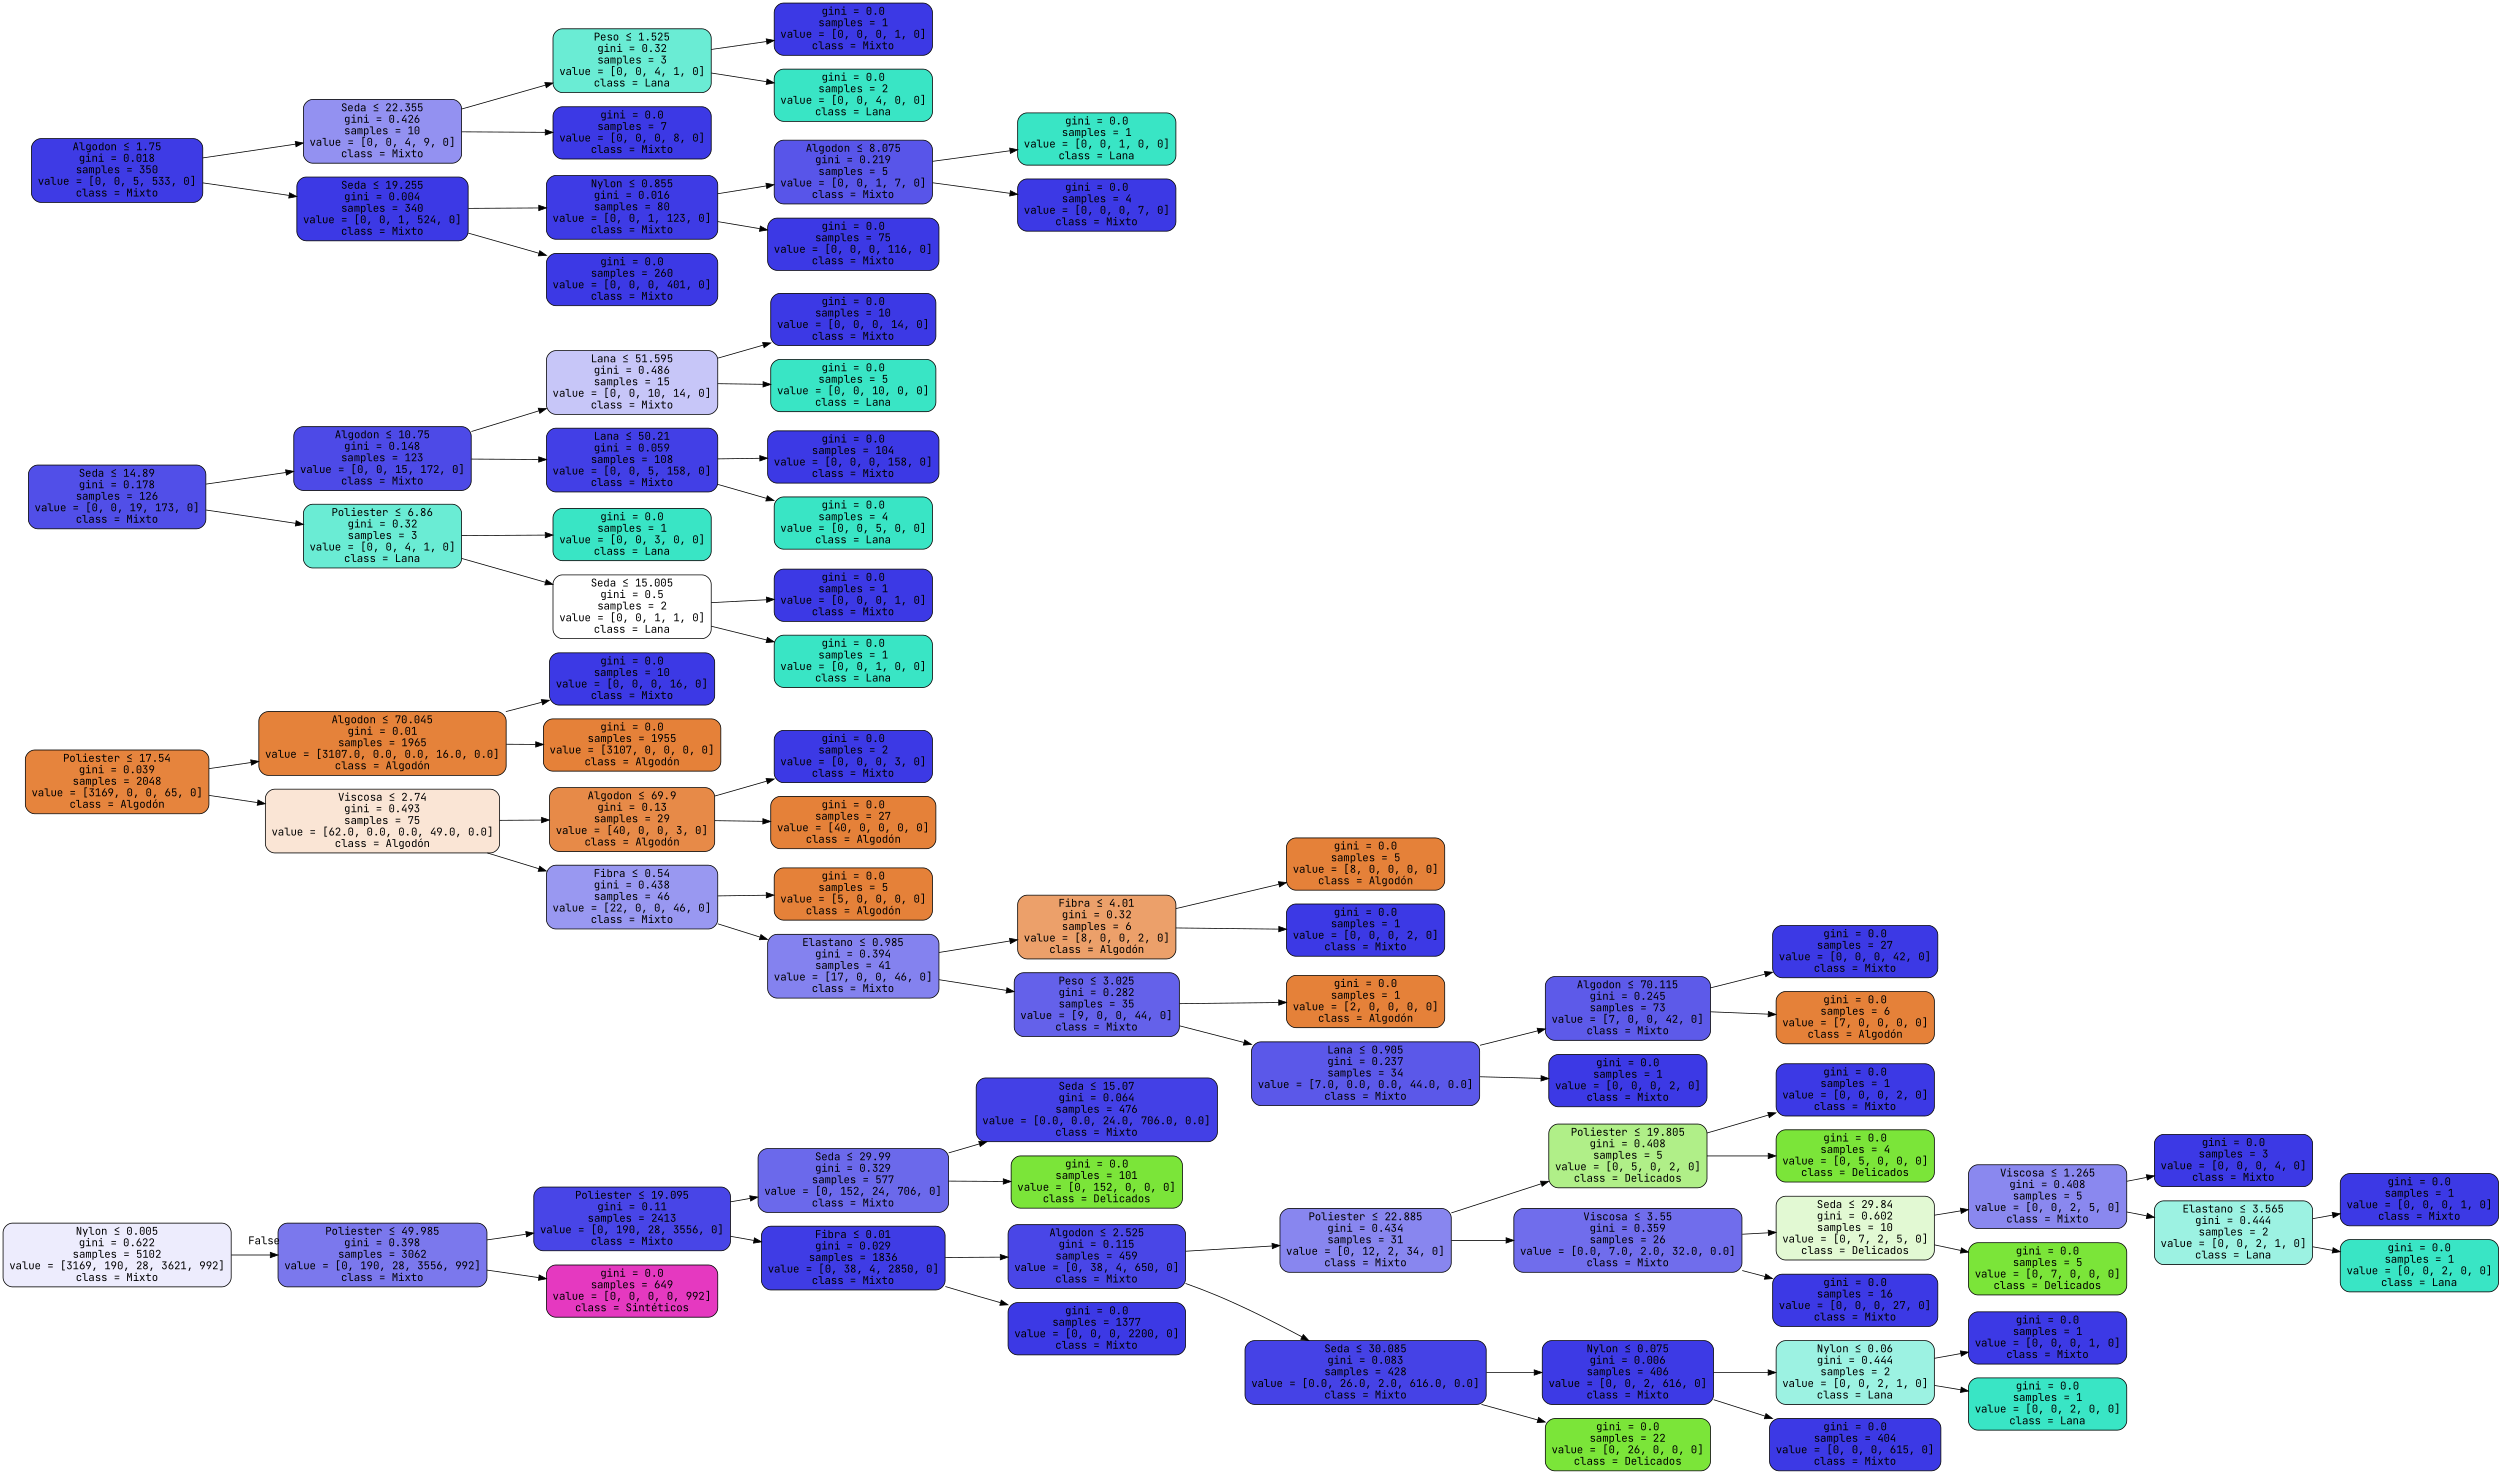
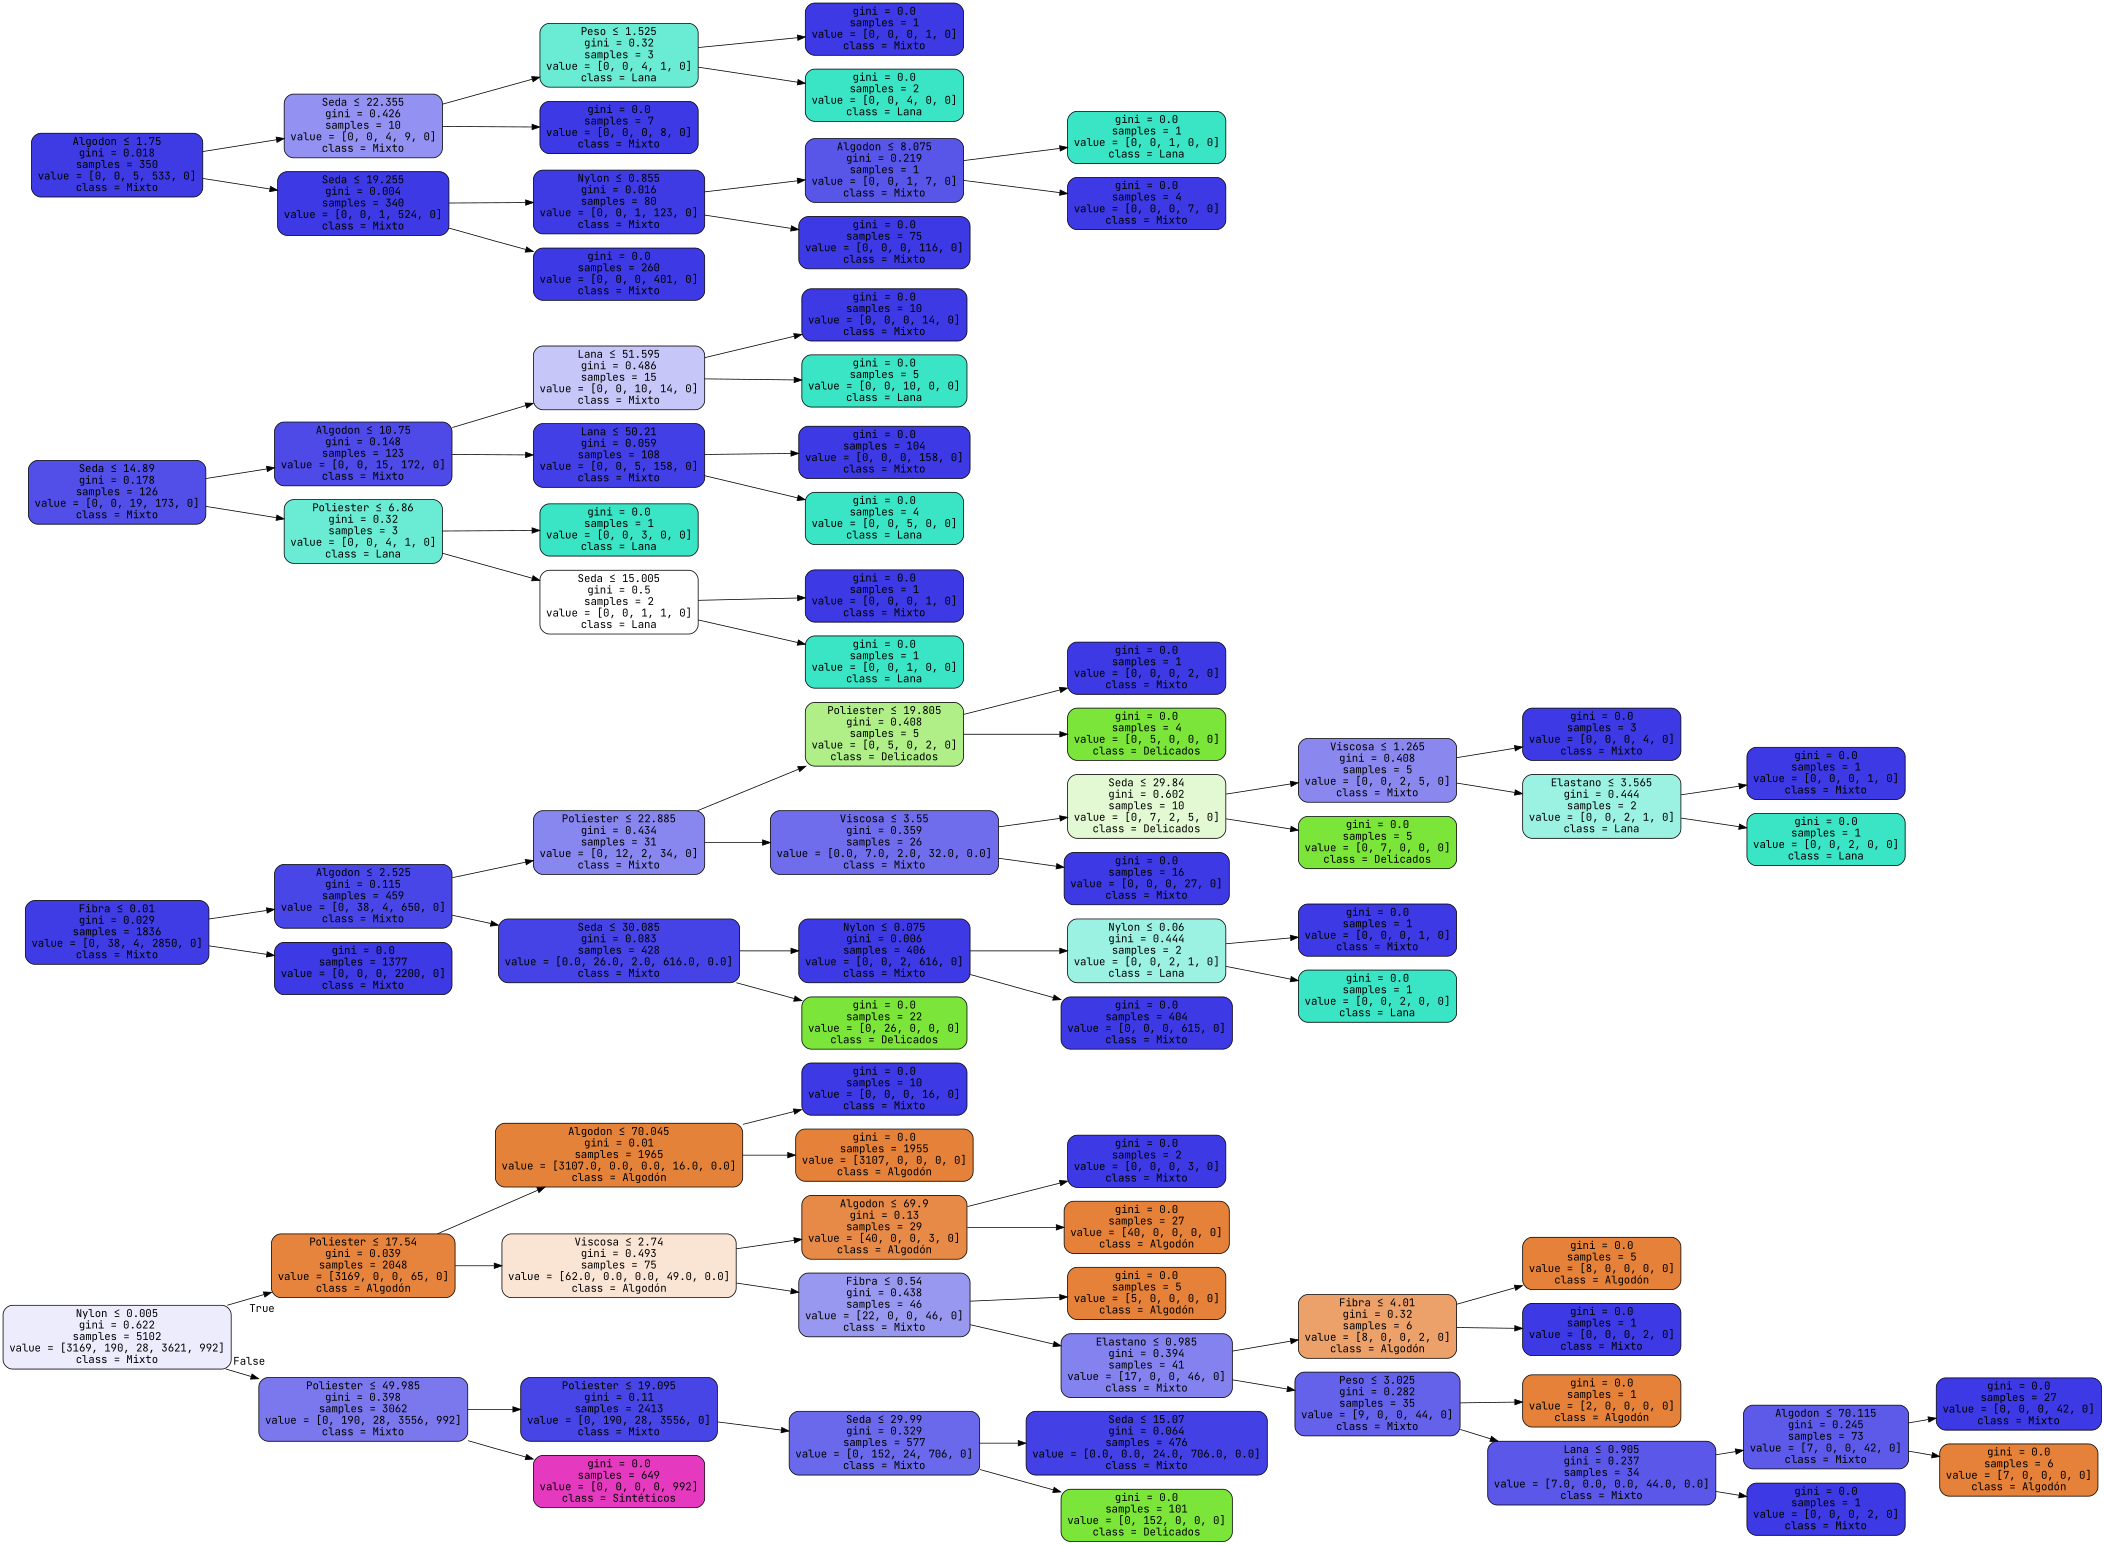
node "Algodon ≤ 8.075": text "samples = 5" -> "samples = 1"
edge "Poliester ≤ 19.095" -> "Fibra ≤ 0.01": removed
edge "Nylon ≤ 0.005" -> "Poliester ≤ 17.54": added
